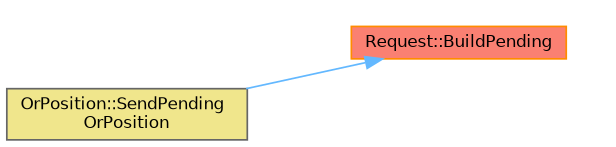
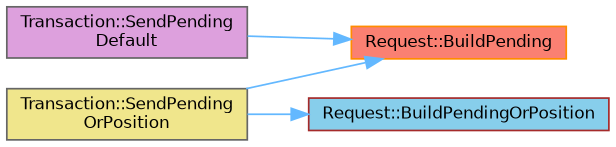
node "Transaction::SendPending Default": added
node "OrPosition::SendPending OrPosition": label "OrPosition::SendPending OrPosition" -> "Transaction::SendPending OrPosition"
node "Request::BuildPendingOrPosition": added
